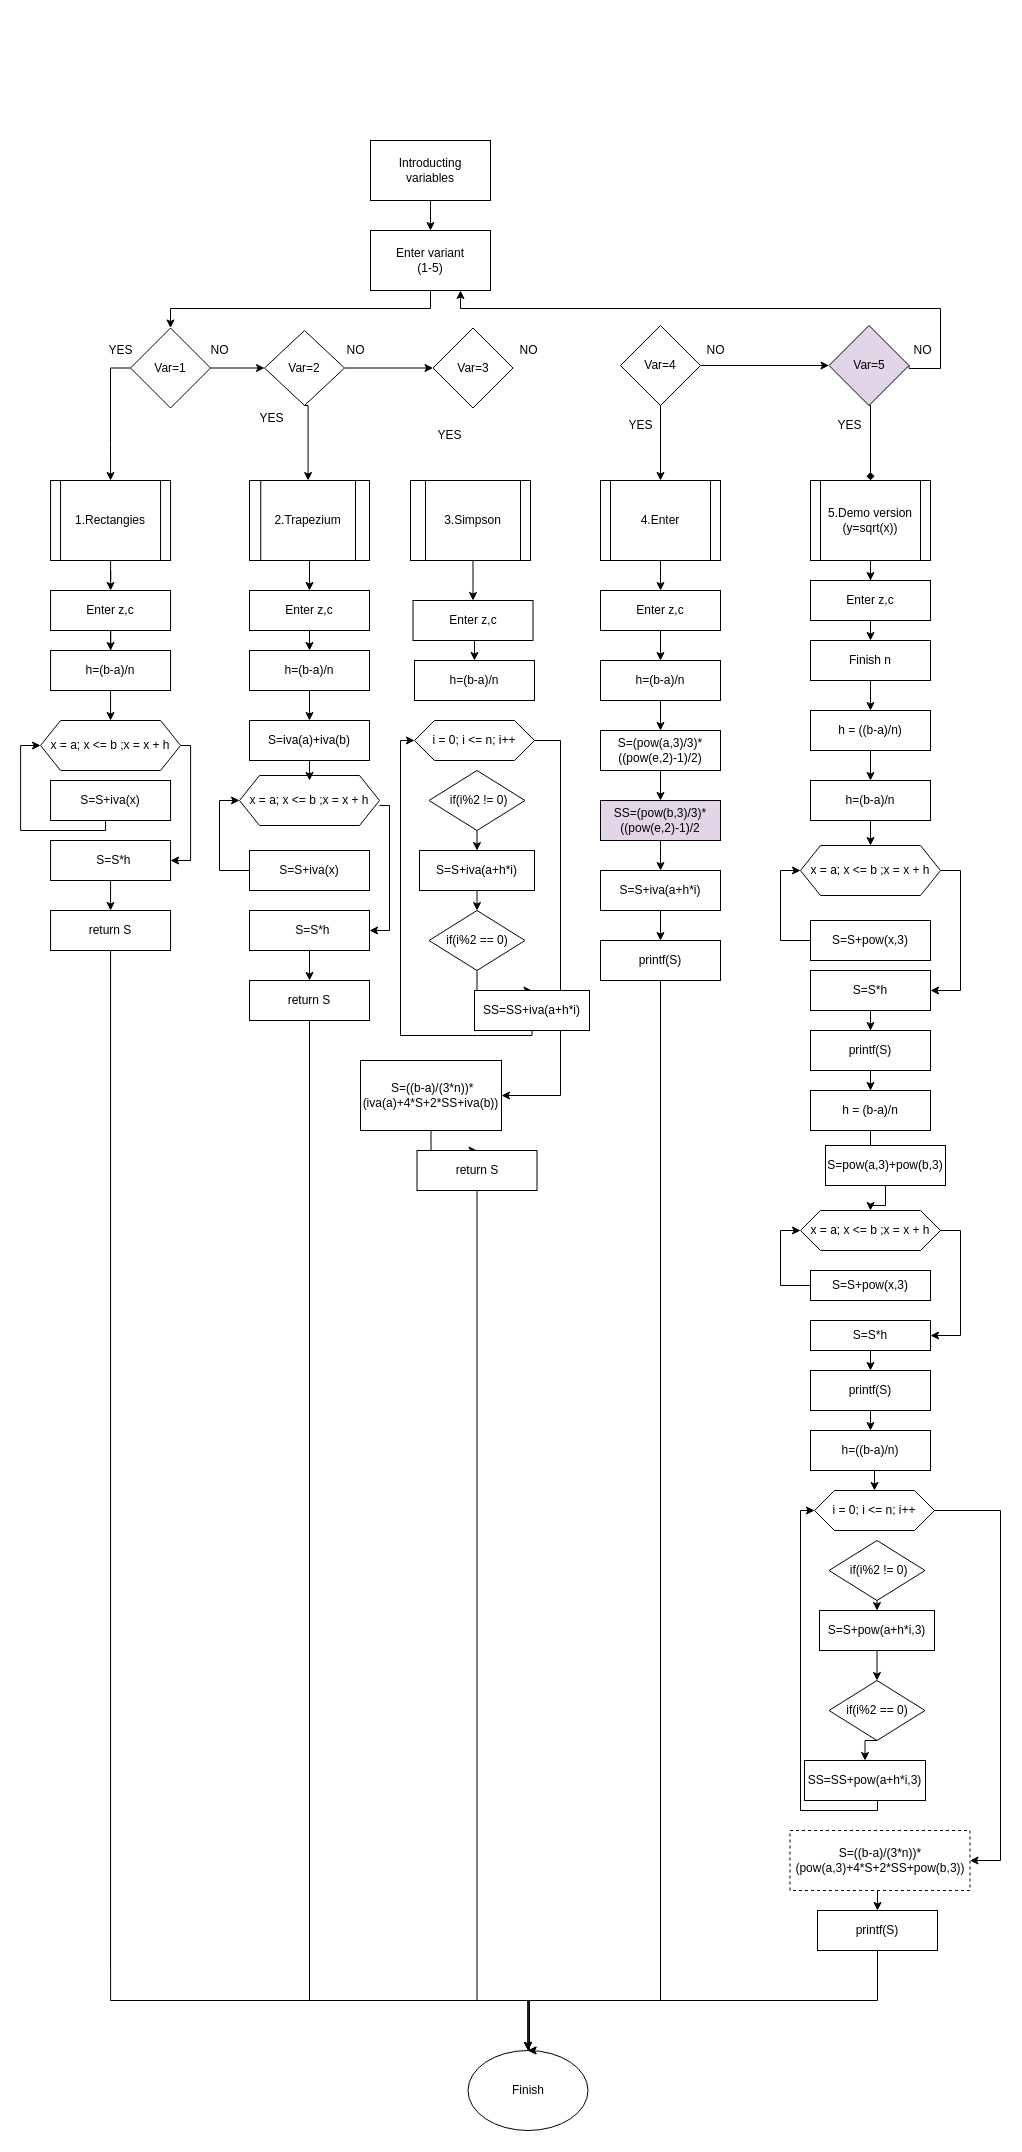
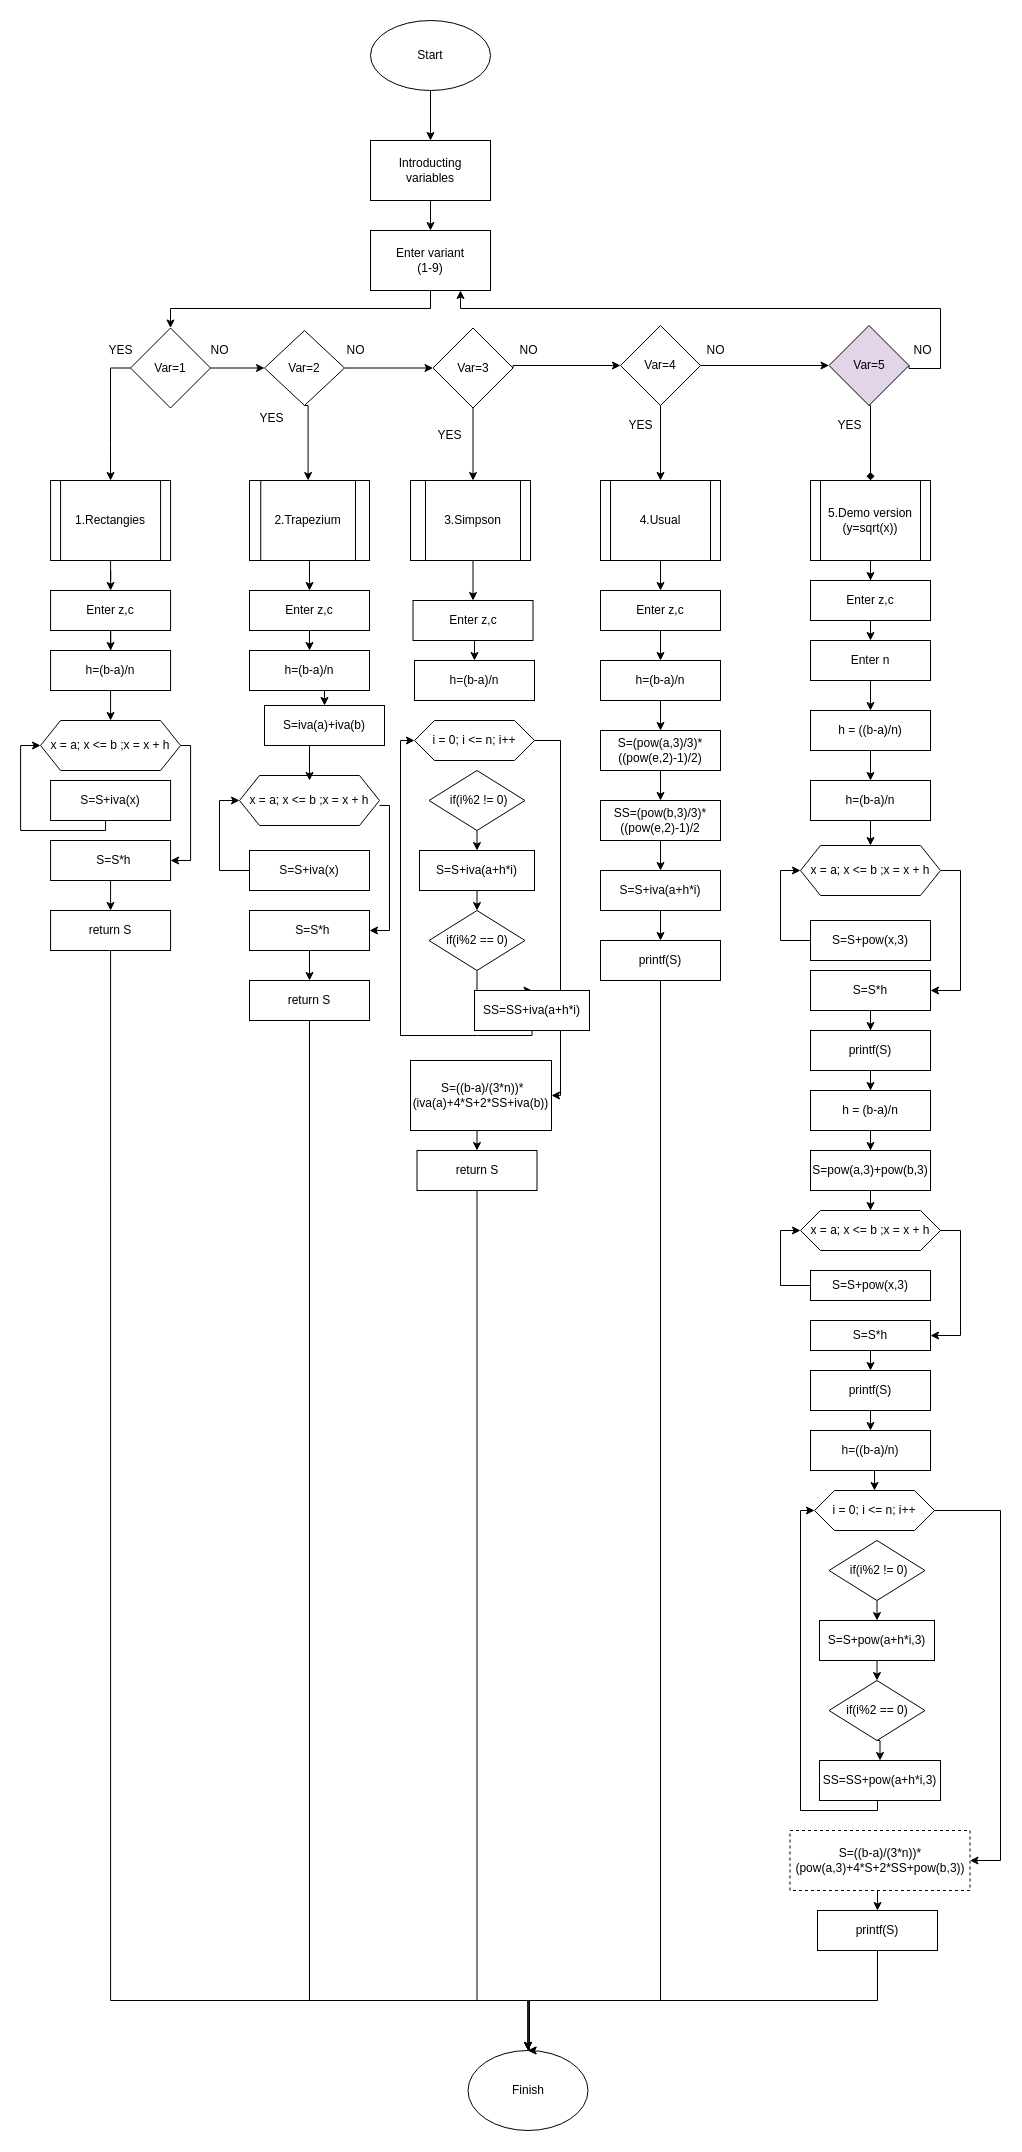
node "Start": added
edge "Start" -> "Introducting variables": added
node "Enter variant (1-5)": label "Enter variant (1-5)" -> "Enter variant (1-9)"
edge "Var=3" -> "Var=4": added
edge "Var=3" -> "3.Simpson": added
node "4.Enter": label "4.Enter" -> "4.Usual"
node "Finish n": label "Finish n" -> "Enter n"
node "S=iva(a)+iva(b)": moved (310, 741) -> (325, 726)
node "SS=(pow(b,3)/3)*((pow(e,2)-1)/2": fillcolor #e1d5e7 -> #ffffff
node "S=((b-a)/(3*n))*(iva(a)+4*S+2*SS+iva(b))": moved (431, 1096) -> (481, 1096)
node "S=pow(a,3)+pow(b,3)": moved (886, 1166) -> (871, 1171)
node "S=S+pow(a+h*i,3)": moved (877, 1631) -> (877, 1641)
node "SS=SS+pow(a+h*i,3)": moved (865, 1781) -> (880, 1781)
